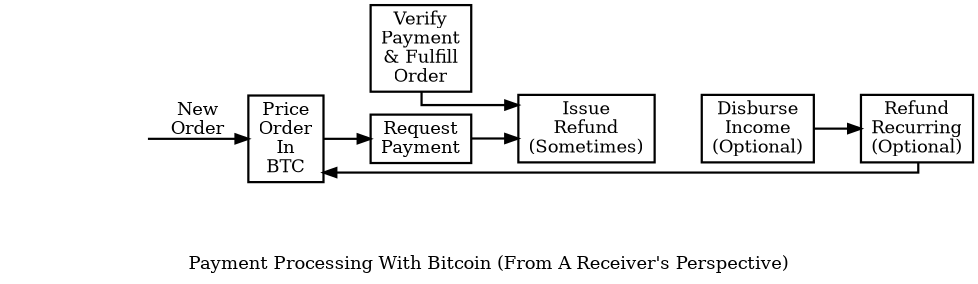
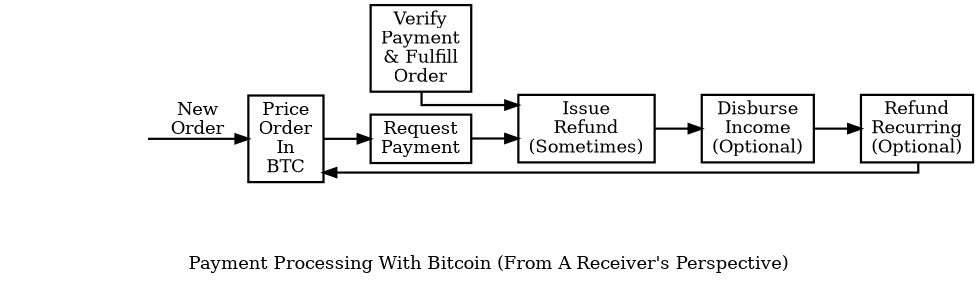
edge "Issue Refund (Sometimes)" -- "Disburse Income (Optional)": added
